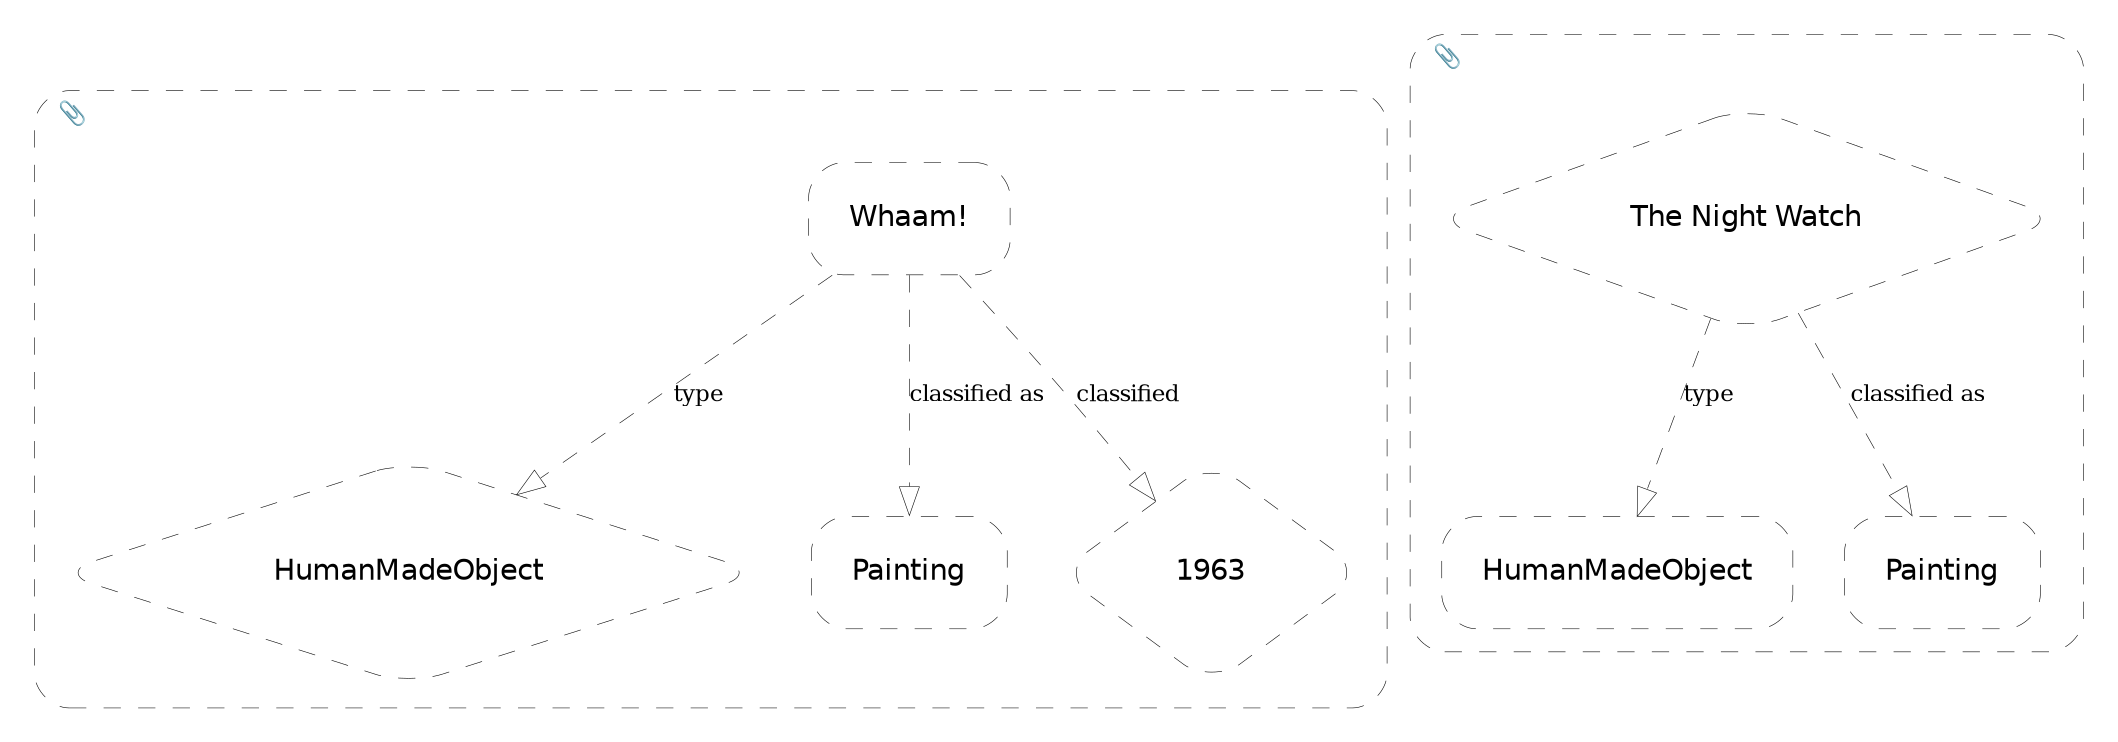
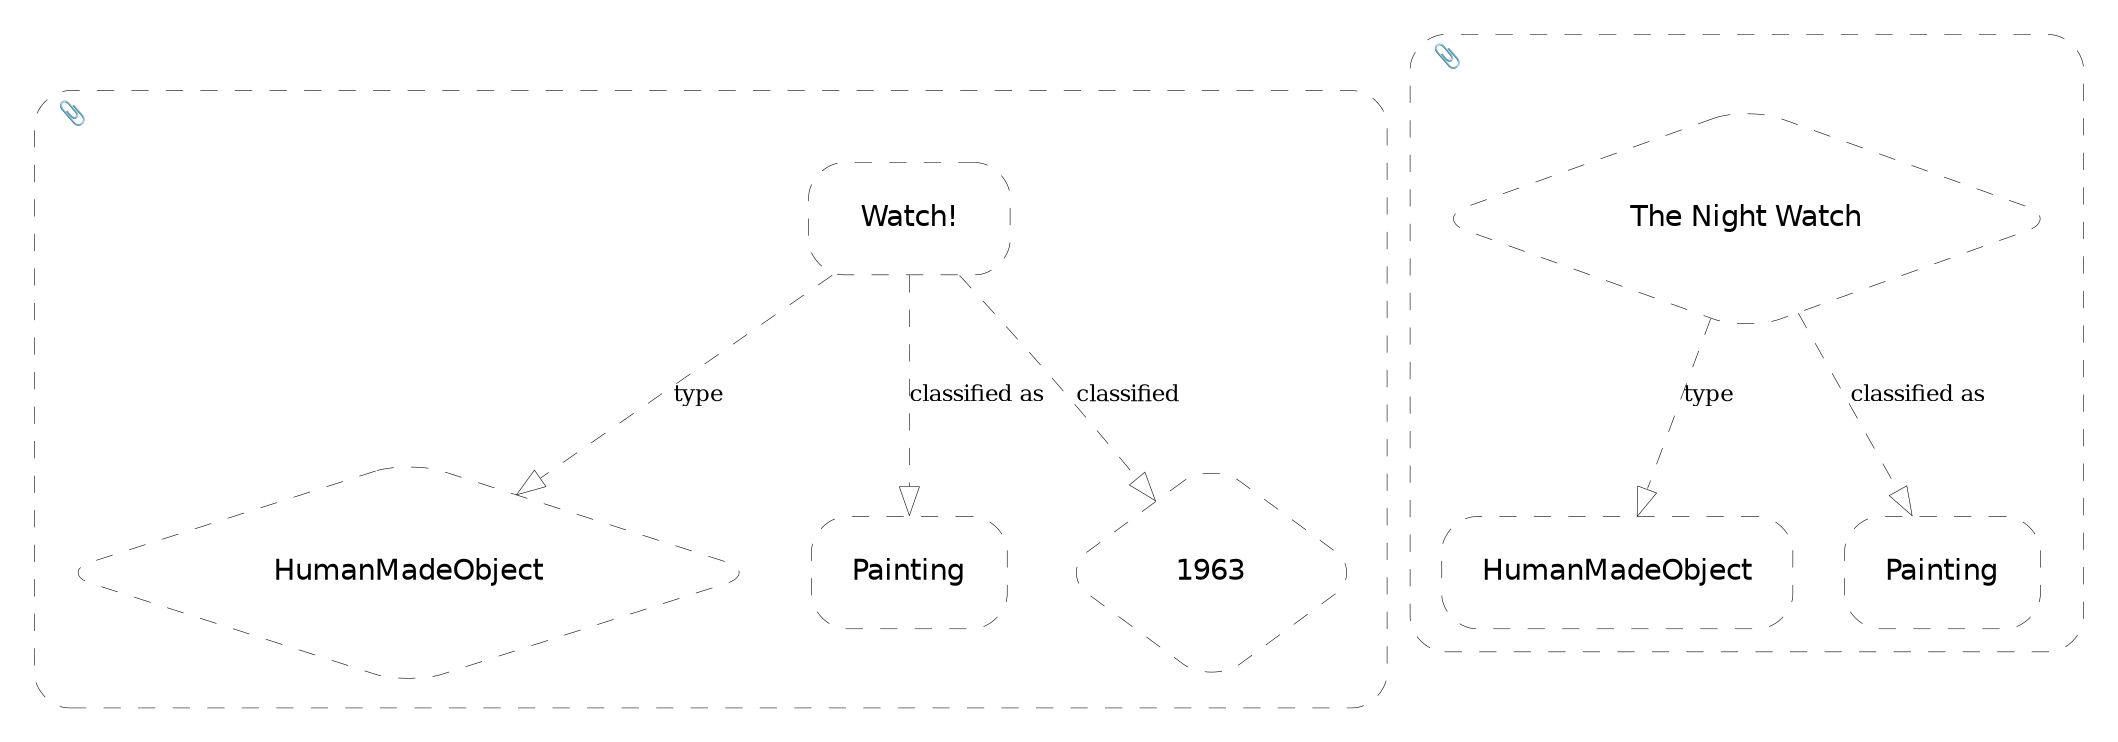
node "Whaam!": label "Whaam!" -> "Watch!"
